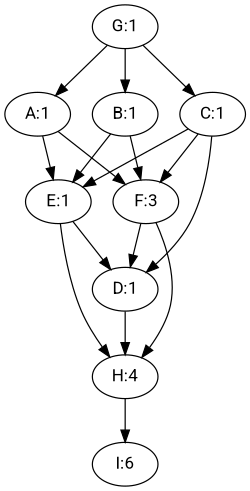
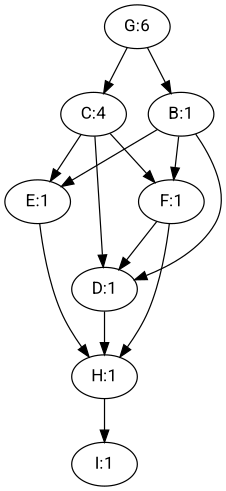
node "G:1": label "G:1" -> "G:6"
node "A:1": removed
node "C:1": label "C:1" -> "C:4"
node "F:3": label "F:3" -> "F:1"
edge "E:1" -> "D:1": now "B:1" -> "D:1"
node "H:4": label "H:4" -> "H:1"
node "I:6": label "I:6" -> "I:1"
